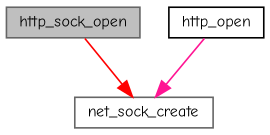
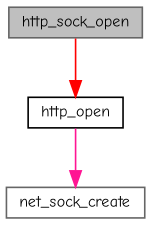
edge "http_sock_open" -> "net_sock_create": now "http_sock_open" -> "http_open"
